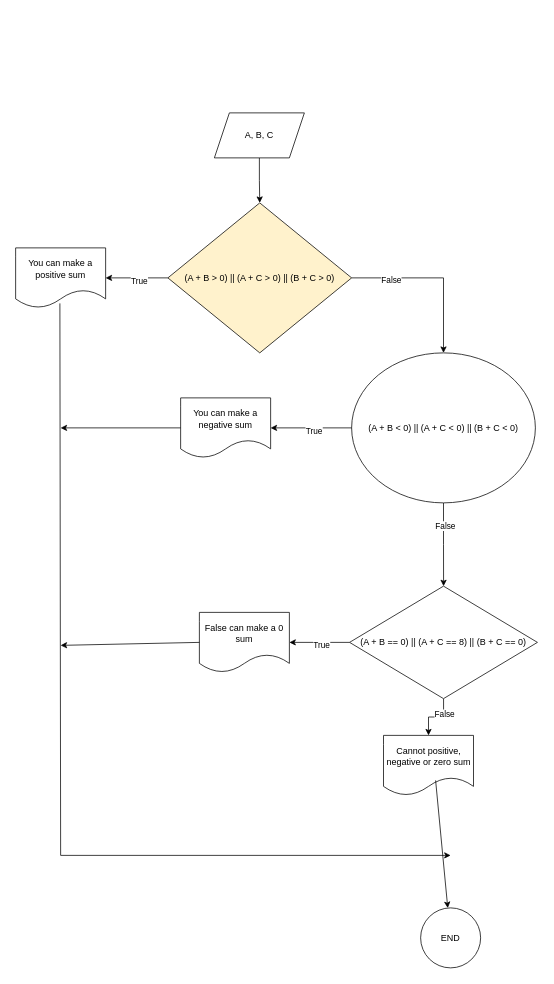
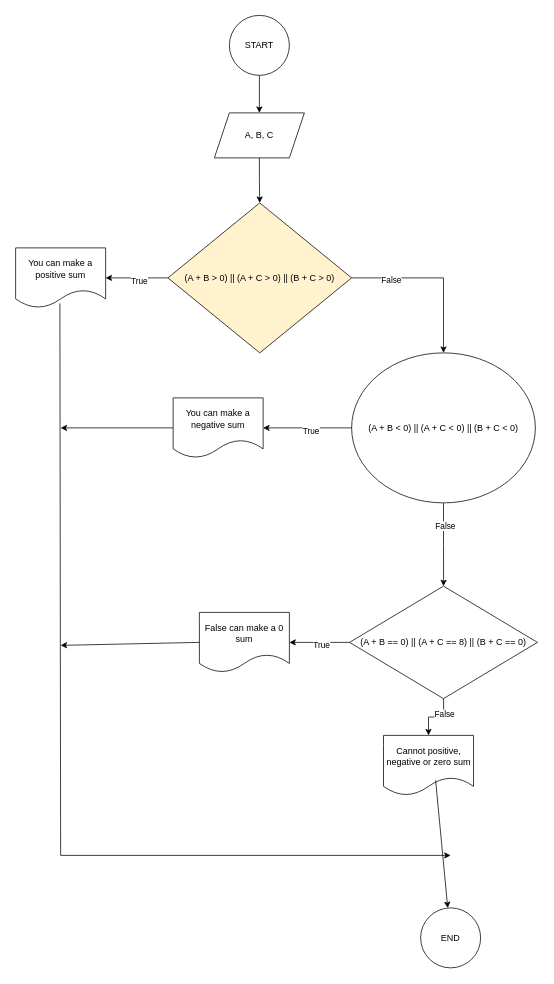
node "START": added
edge "START" -> "A, B, C": added
node "You can make a negative sum": moved (225, 428) -> (218, 428)
